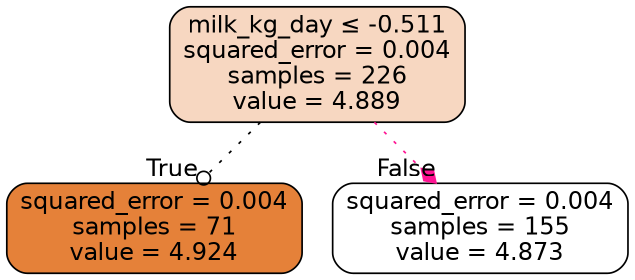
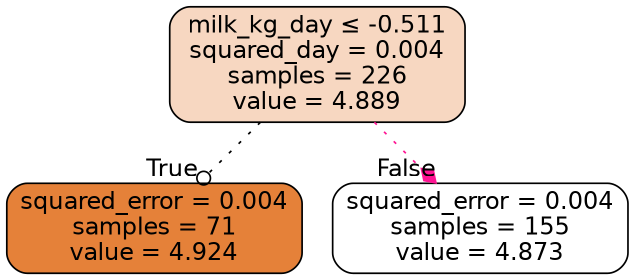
node "milk_kg_day ≤ -0.511": text "squared_error = 0.004" -> "squared_day = 0.004"
